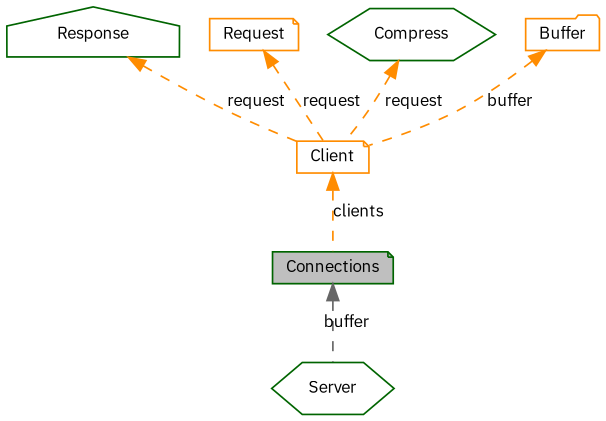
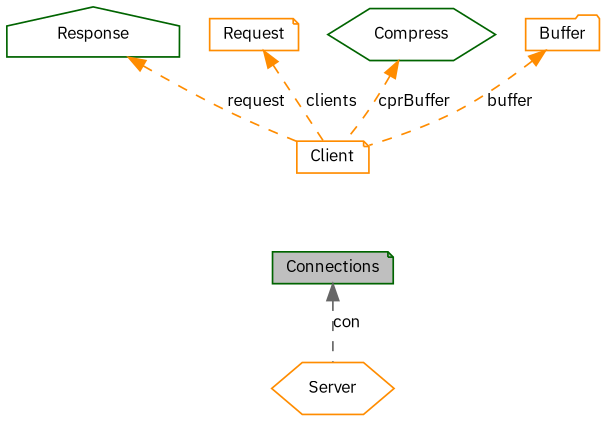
edge "Client" -> "Request": label "request" -> "clients"
edge "Client" -> "Compress": label "request" -> "cprBuffer"
edge "Connections" -> "Client": removed, label "clients"
edge "Server" -> "Connections": label "buffer" -> "con"
node "Server": color darkgreen -> darkorange
